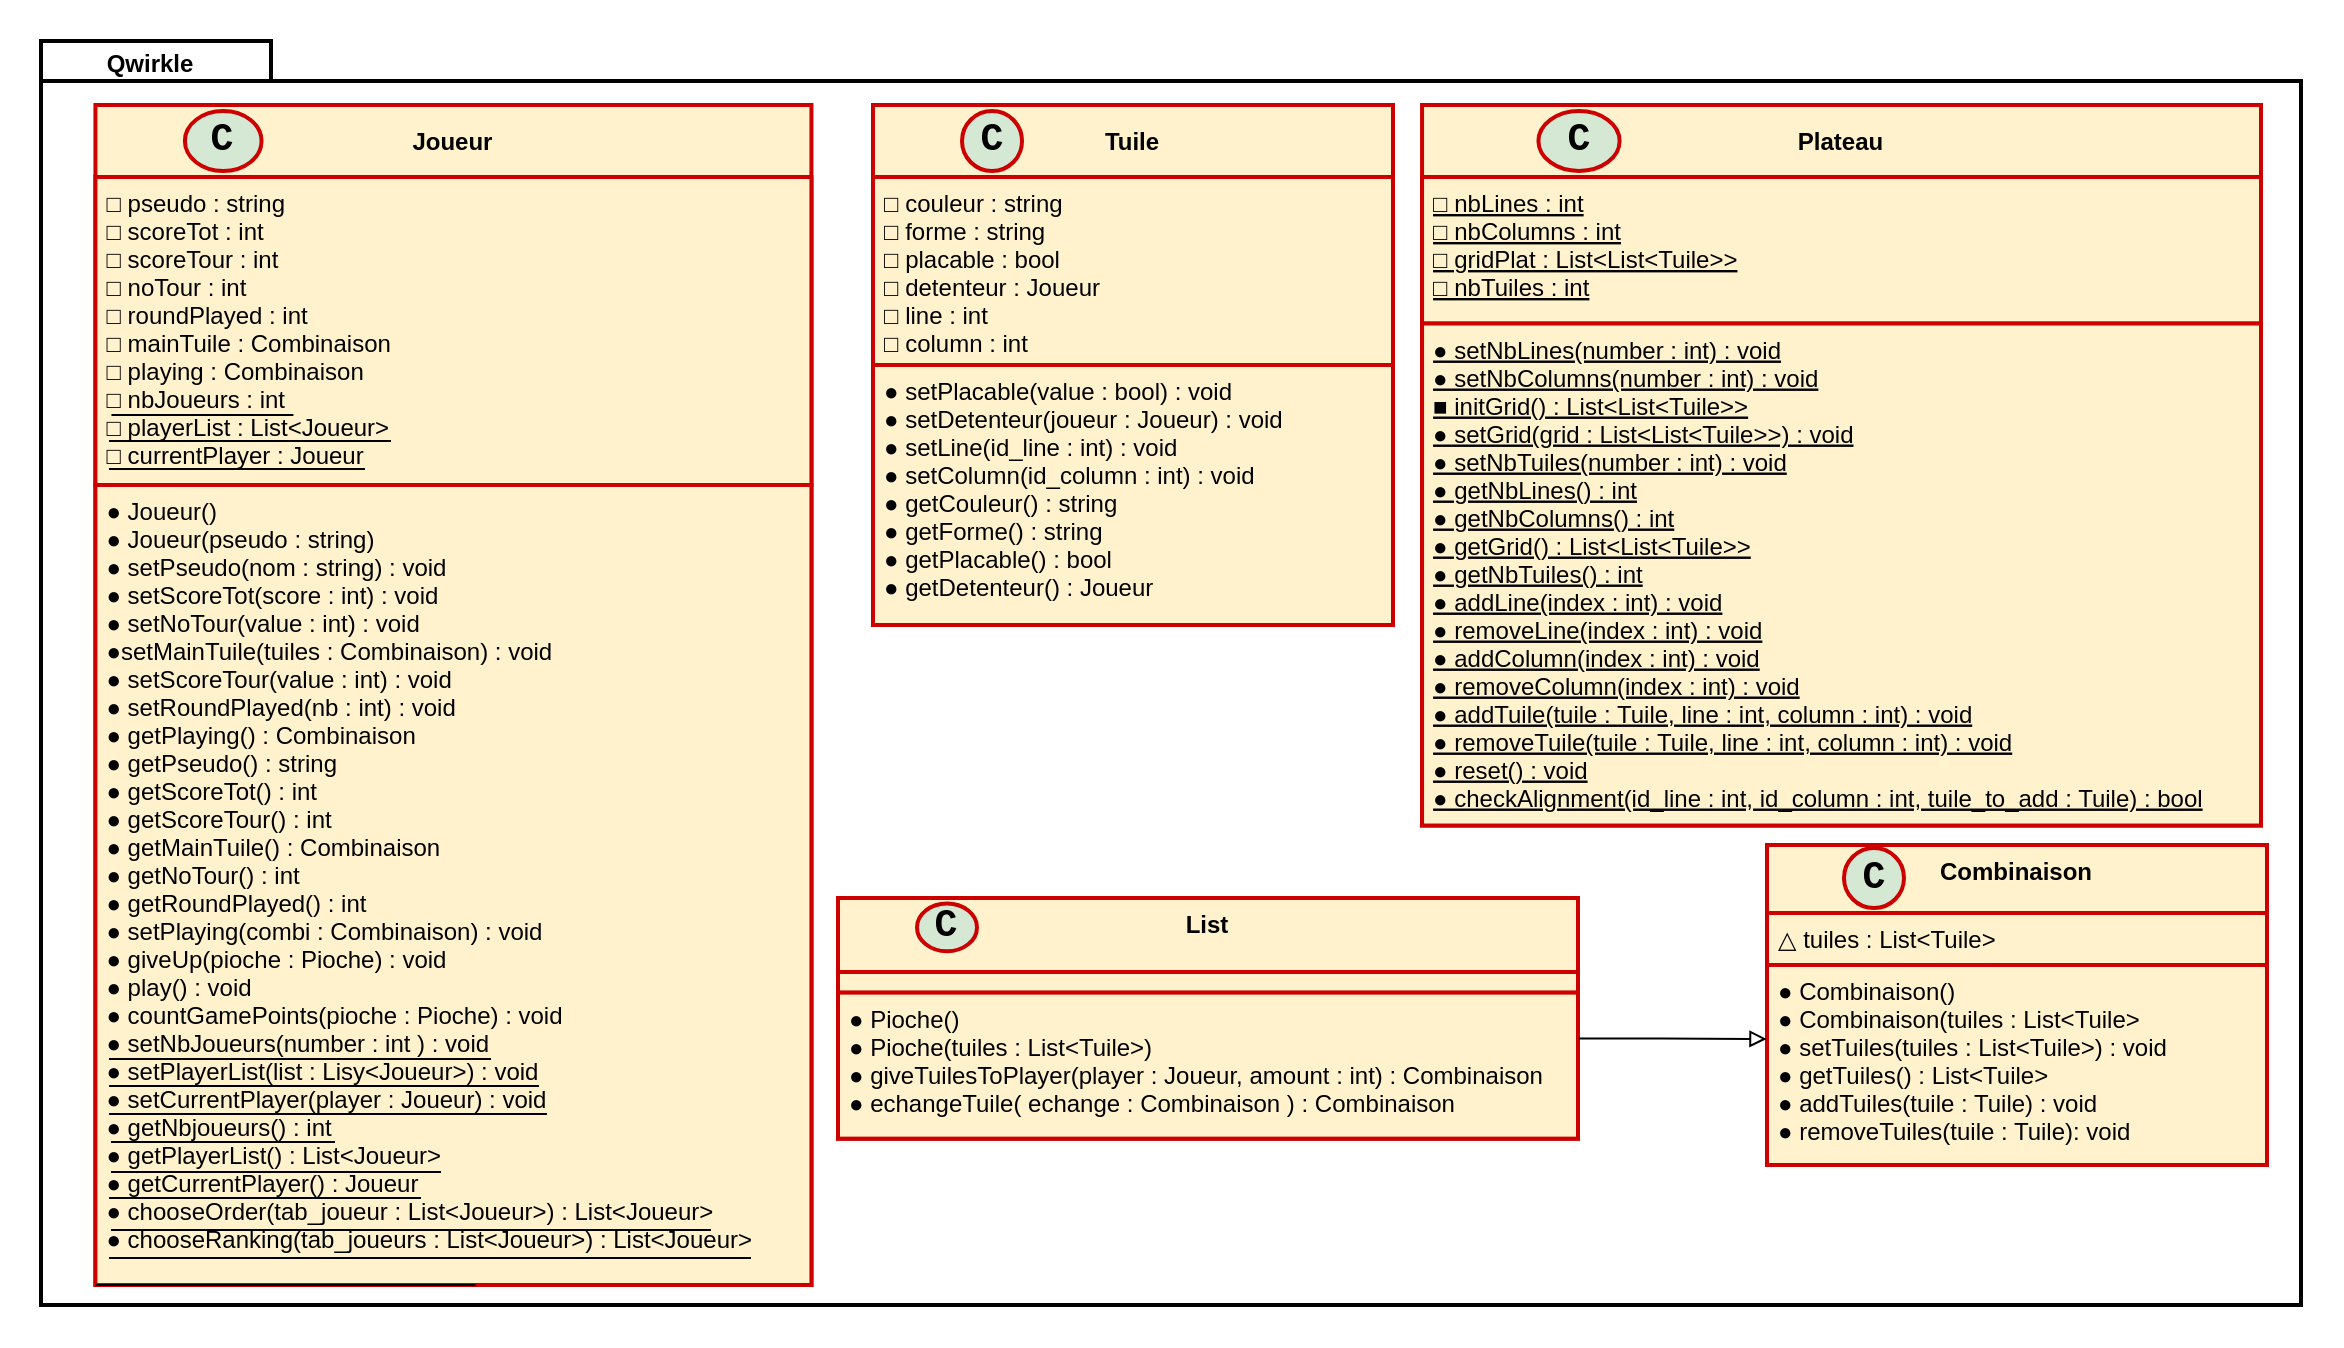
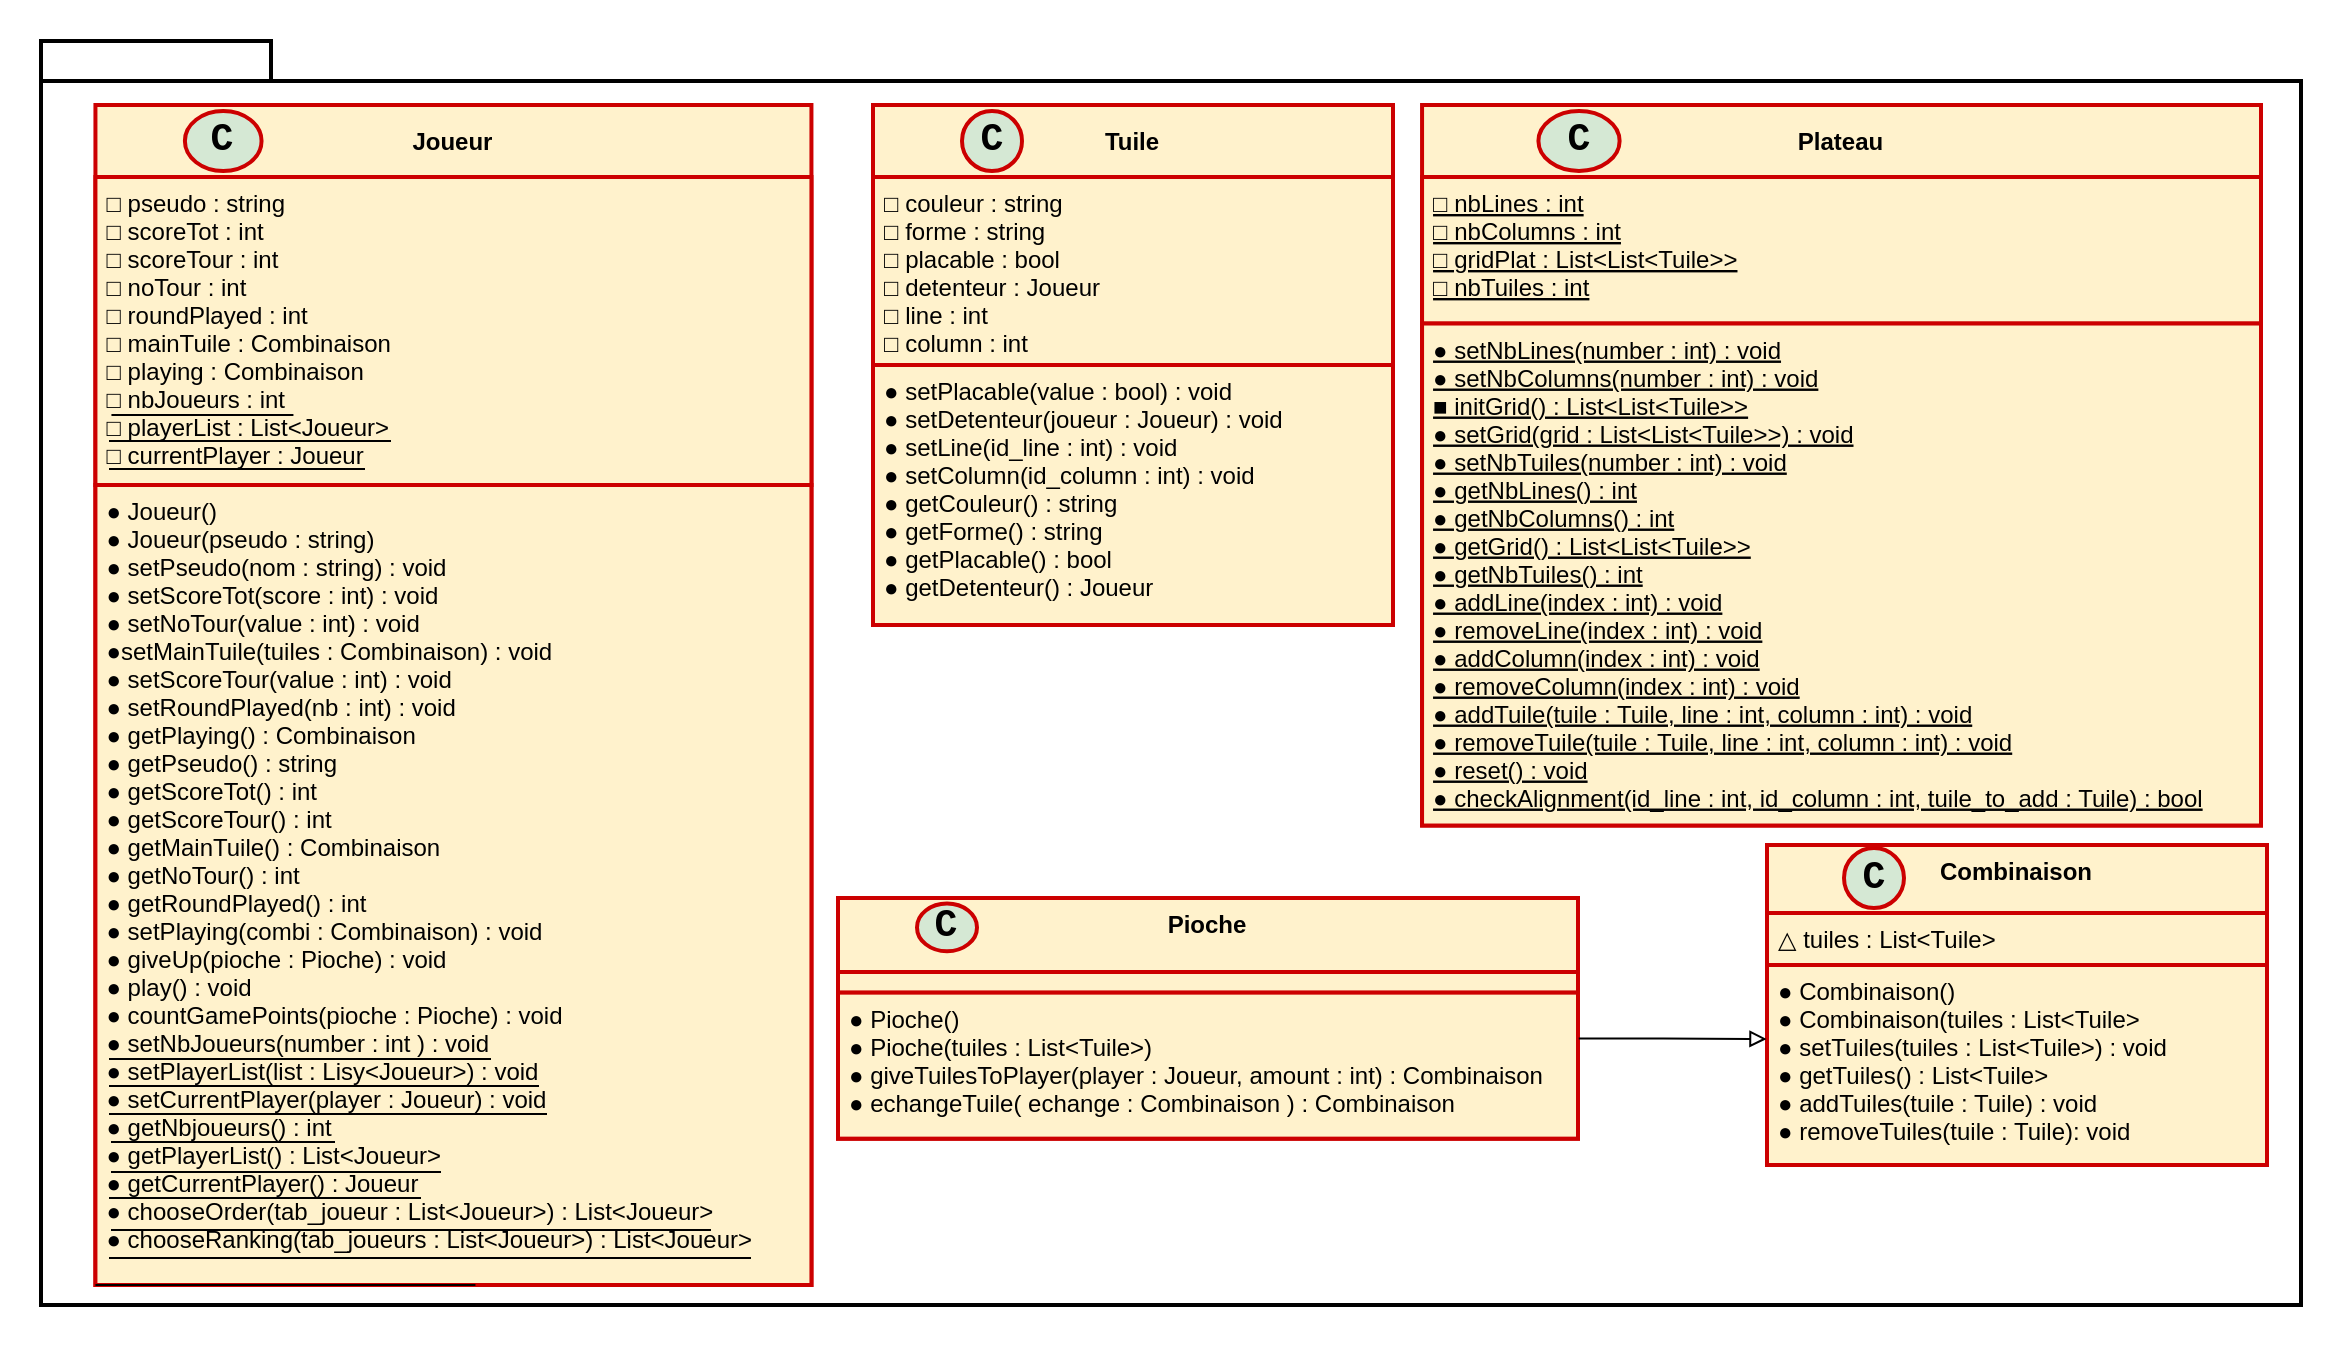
node "Qwirkle": removed
node "List": label "List" -> "Pioche"
